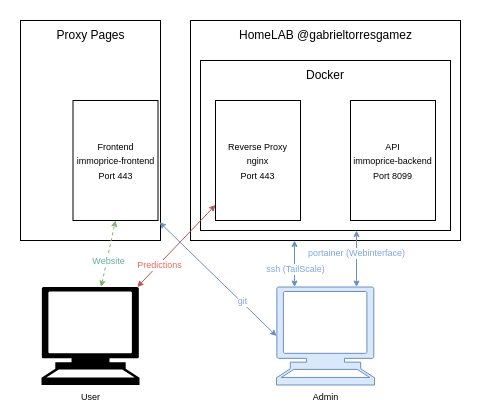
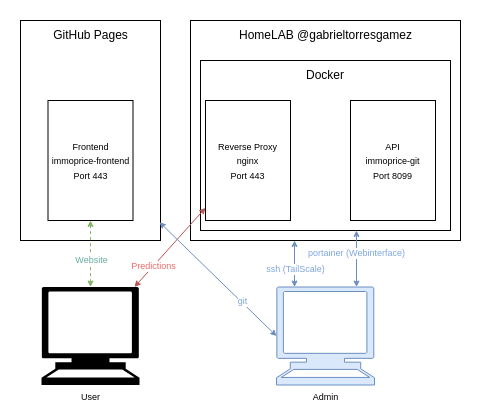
node "Proxy Pages": label "Proxy Pages" -> "GitHub Pages"
node "Frontend immoprice-frontend Port 443": moved (116, 161) -> (91, 161)
node "Reverse Proxy nginx Port 443": moved (258, 161) -> (248, 161)
node "API immoprice-backend Port 8099": label "API immoprice-backend Port 8099" -> "API immoprice-git Port 8099"
